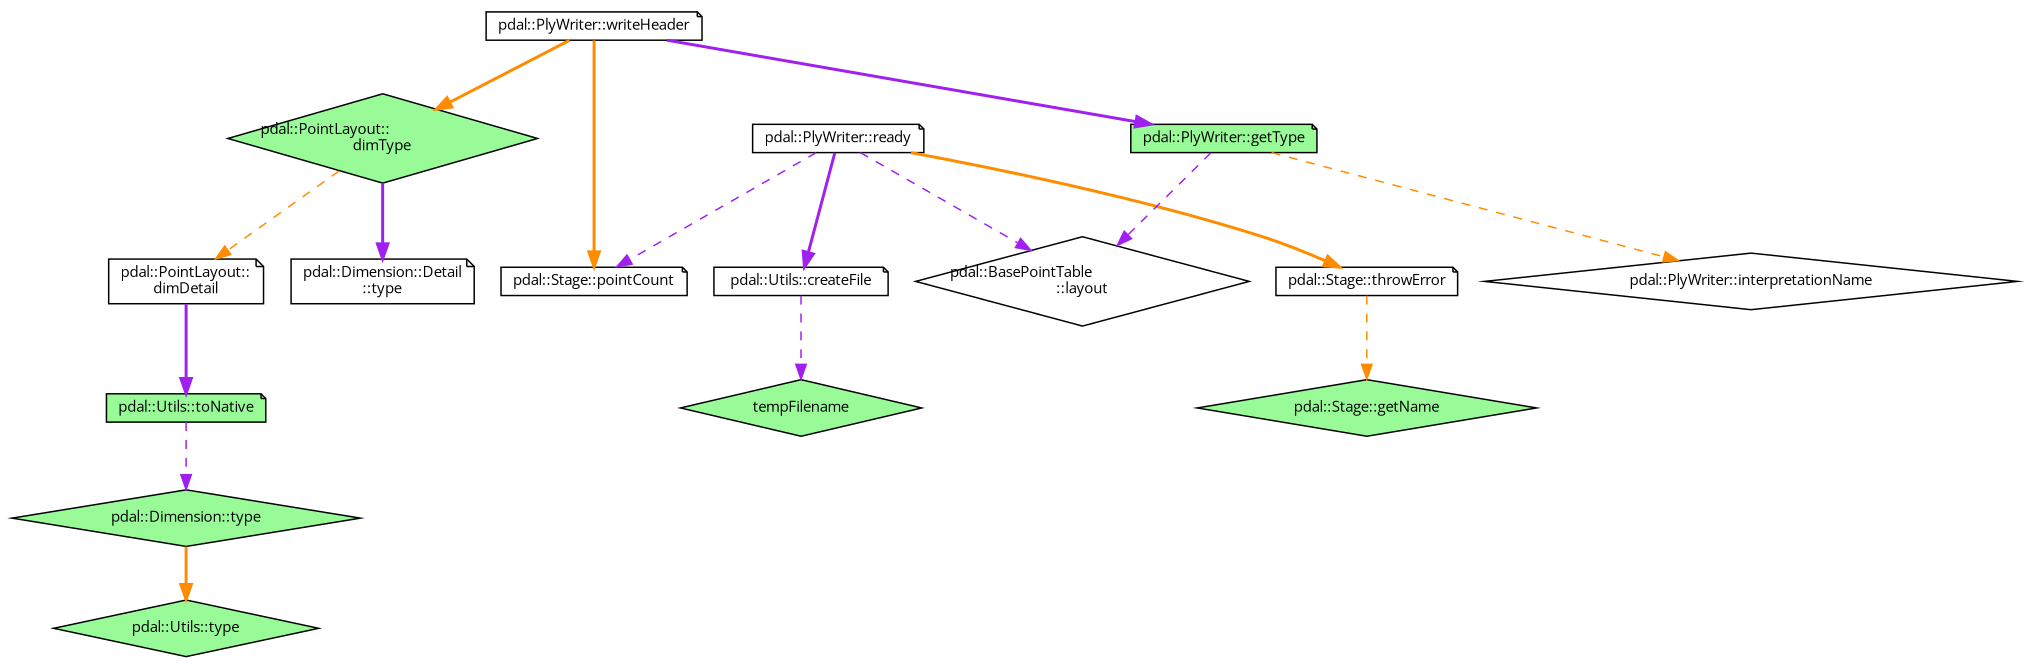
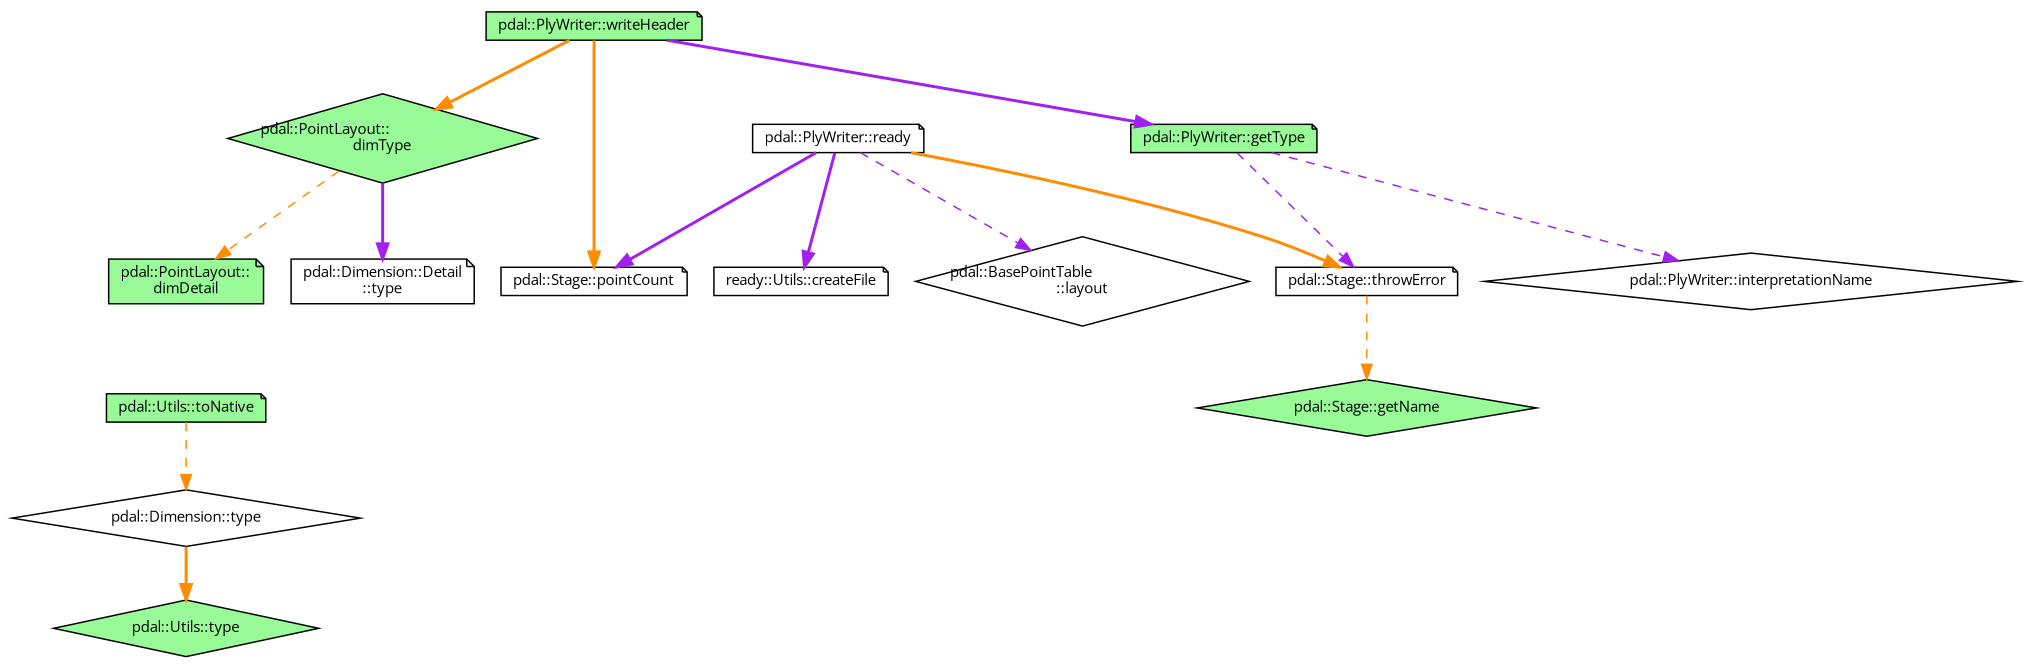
node "pdal::PlyWriter::writeHeader": fillcolor white -> palegreen
edge "pdal::PlyWriter::getType" -> "pdal::BasePointTable ::layout": now "pdal::PlyWriter::getType" -> "pdal::Stage::throwError"
edge "pdal::PlyWriter::getType" -> "pdal::PlyWriter::interpretationName": color darkorange -> purple
edge "pdal::PlyWriter::ready" -> "pdal::Stage::pointCount": style dashed -> bold
node "pdal::PointLayout:: dimDetail": fillcolor white -> palegreen
node "pdal::Utils::createFile": label "pdal::Utils::createFile" -> "ready::Utils::createFile"
edge "pdal::PointLayout:: dimDetail" -> "pdal::Utils::toNative": removed
node "tempFilename": removed
edge "pdal::Utils::toNative" -> "pdal::Dimension::type": color purple -> darkorange
node "pdal::Dimension::type": fillcolor palegreen -> white
